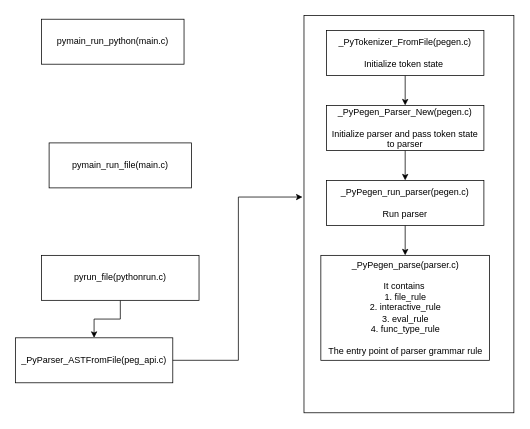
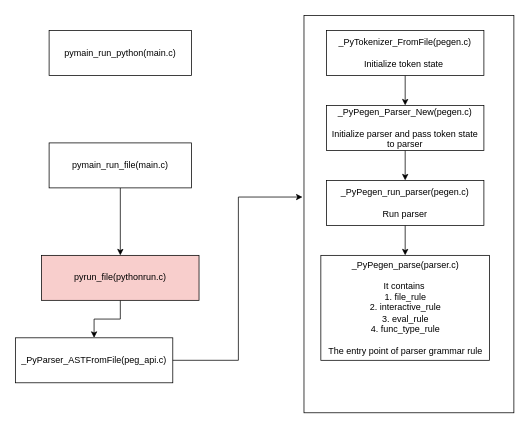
node "pymain_run_python(main.c)": moved (113, 42) -> (120, 53)
edge "pymain_run_file(main.c)" -> "pyrun_file(pythonrun.c)": added
node "pyrun_file(pythonrun.c)": fillcolor #ffffff -> #f8cecc
